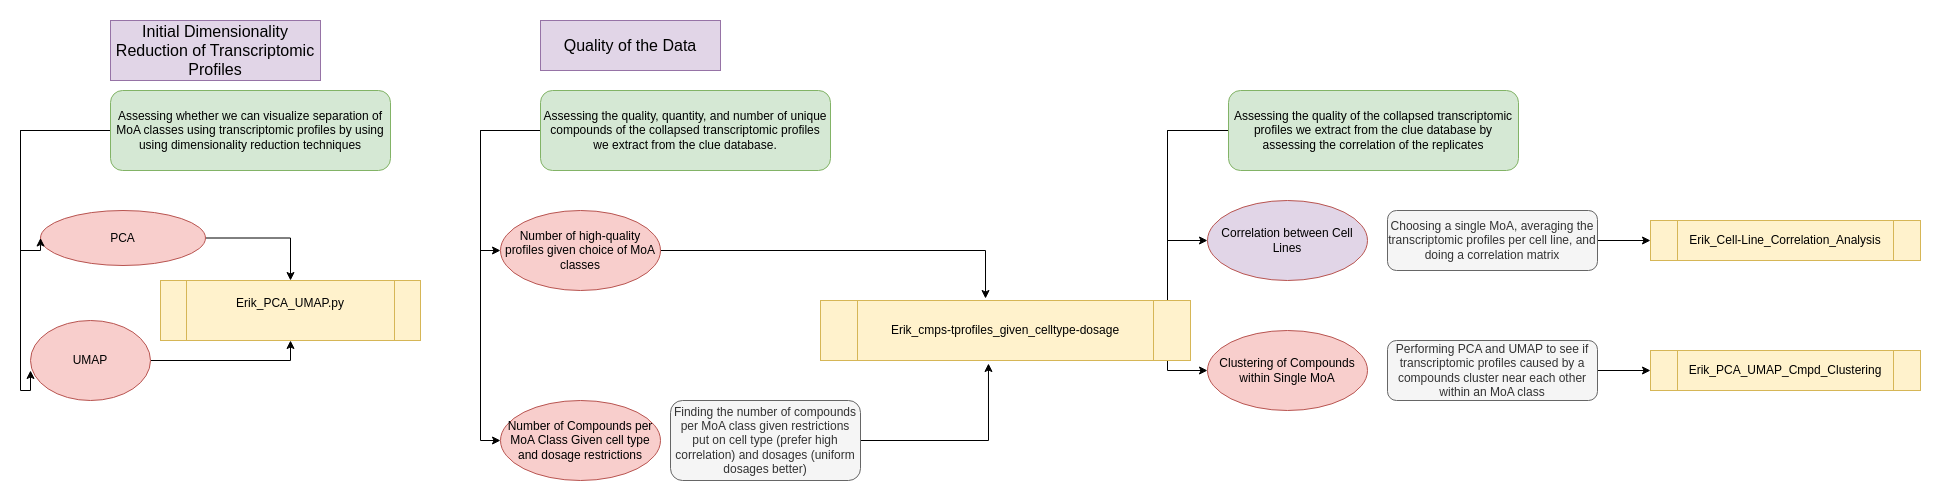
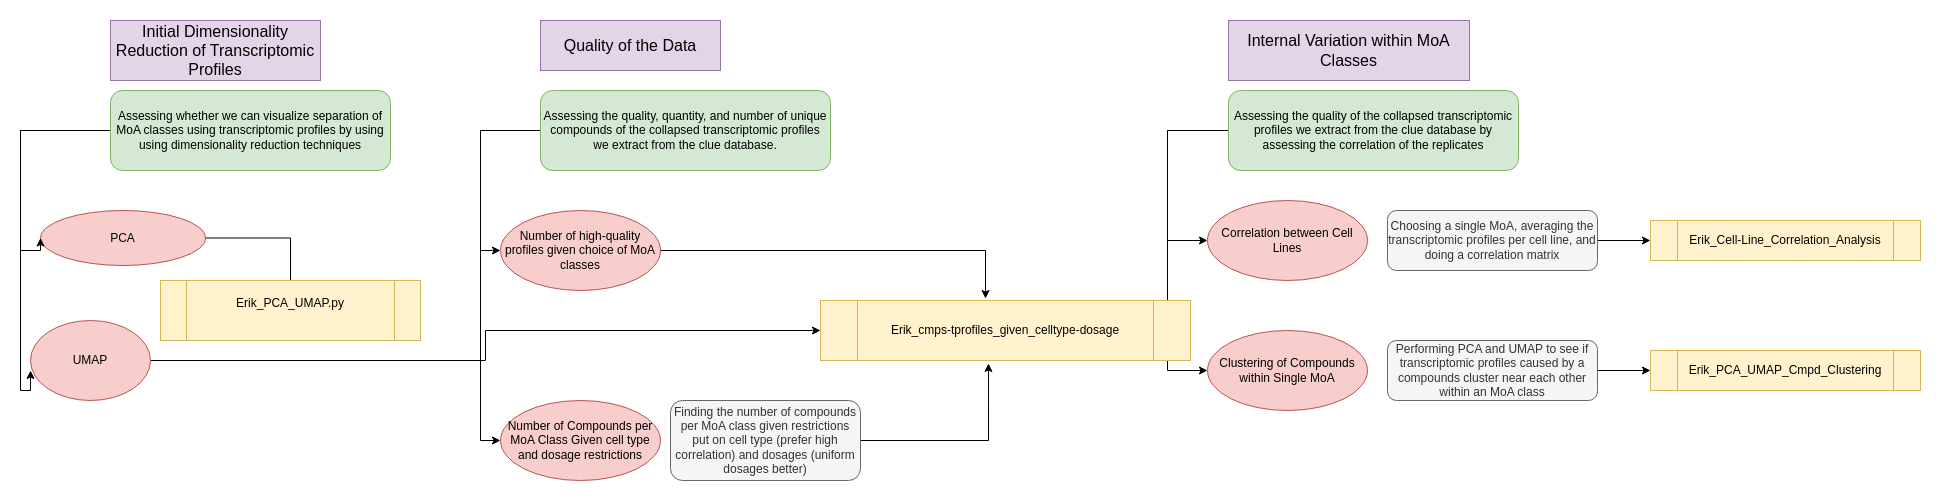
node "Internal Variation within MoA Classes": added
node "Correlation between Cell Lines": fillcolor #e1d5e7 -> #f8cecc
edge "PCA" -> "Erik_PCA_UMAP.py": arrowhead classic -> none
edge "UMAP" -> "Erik_PCA_UMAP.py": now "UMAP" -> "Erik_cmps-tprofiles_given_celltype-dosage"
